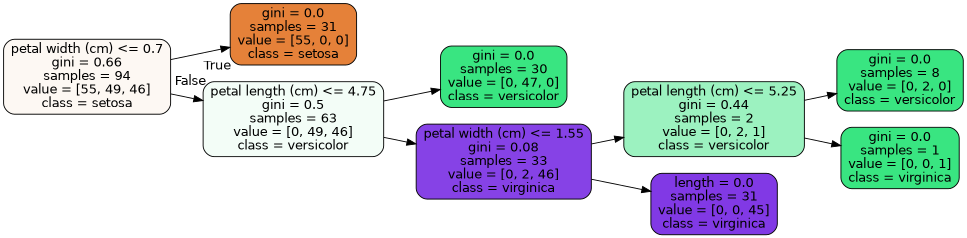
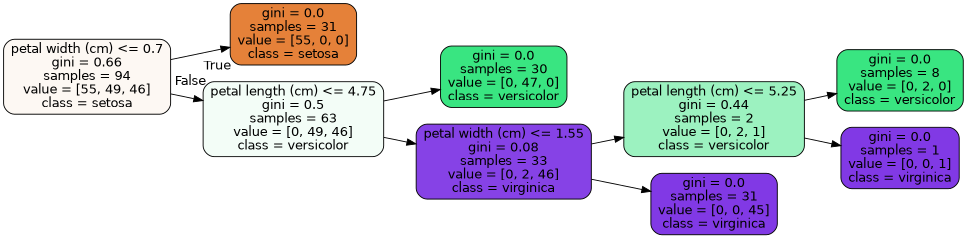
node "gini = 0.0 samples = 1 value = [0, 0, 1] class = virginica": fillcolor #39e581 -> #8139e5
node "length = 0.0 samples = 31 value = [0, 0, 45] class = virginica": label "length = 0.0 samples = 31 value = [0, 0, 45] class = virginica" -> "gini = 0.0 samples = 31 value = [0, 0, 45] class = virginica"
